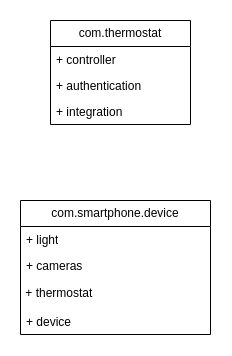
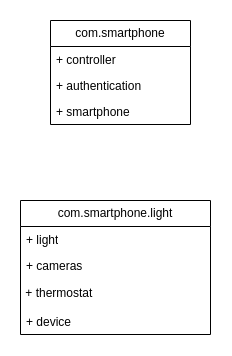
node "com.thermostat": label "com.thermostat" -> "com.smartphone"
node "+ integration": label "+ integration" -> "+ smartphone"
node "com.smartphone.device": label "com.smartphone.device" -> "com.smartphone.light"
